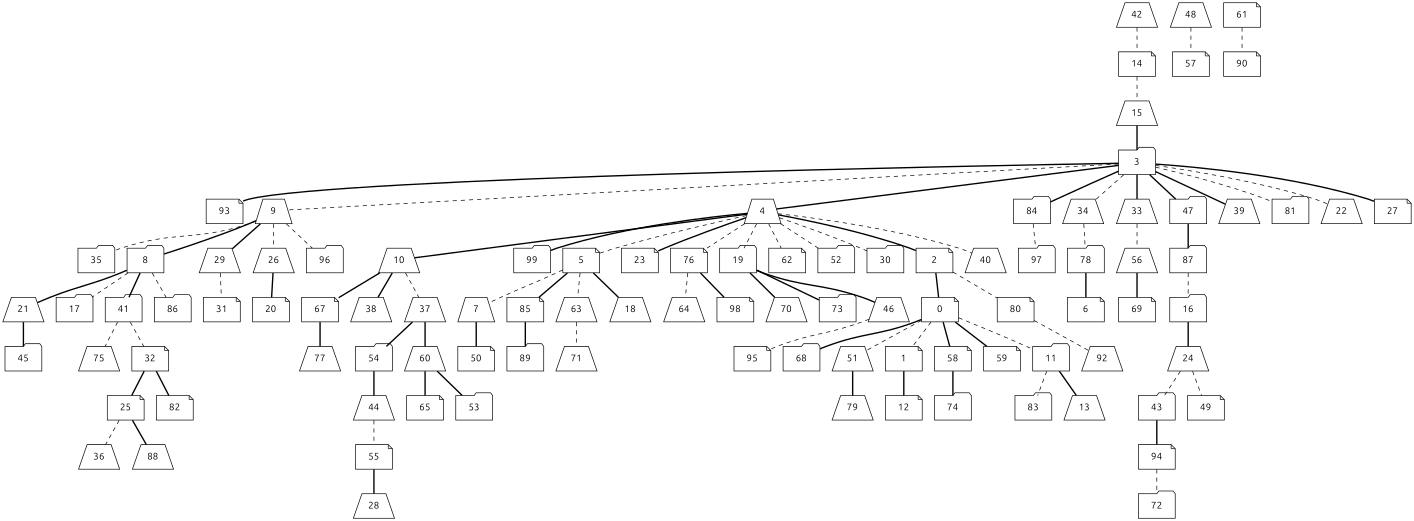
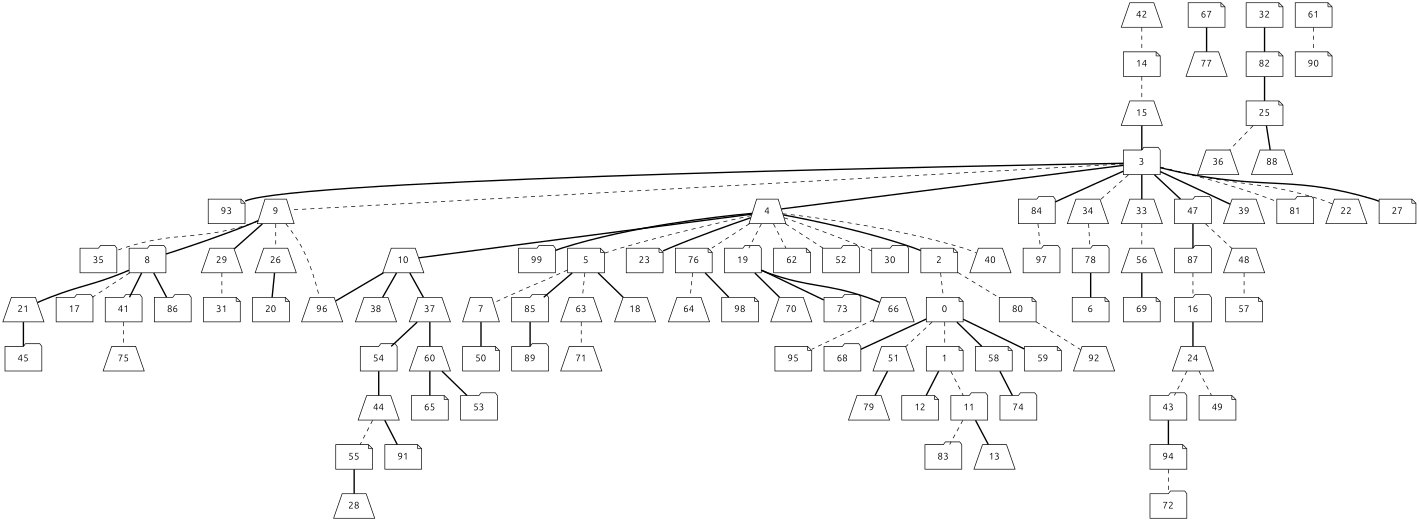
edge "47" -- "48": added
node "96": shape folder -> trapezium
edge "8" -- "86": style dashed -> bold
edge "10" -- "67": now "10" -- "96"
edge "10" -- "37": style dashed -> bold
edge "2" -- "0": style bold -> dashed
node "85": shape note -> folder
node "46": label "46" -> "66"
edge "0" -- "11": now "1" -- "11"
edge "41" -- "32": removed
edge "32" -- "25": now "82" -- "25"
node "91": added
